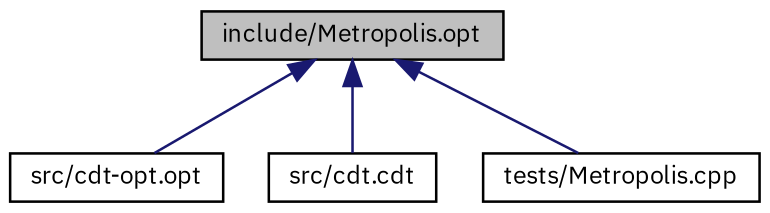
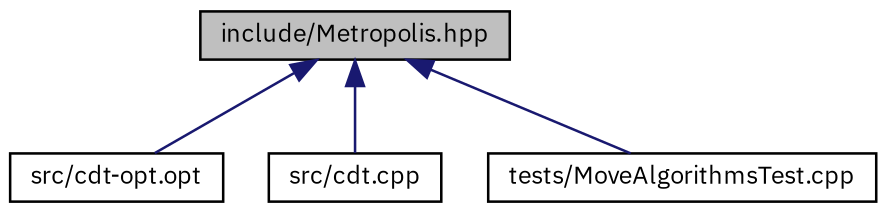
node "include/Metropolis.opt": label "include/Metropolis.opt" -> "include/Metropolis.hpp"
node "src/cdt.cdt": label "src/cdt.cdt" -> "src/cdt.cpp"
node "tests/Metropolis.cpp": label "tests/Metropolis.cpp" -> "tests/MoveAlgorithmsTest.cpp"
